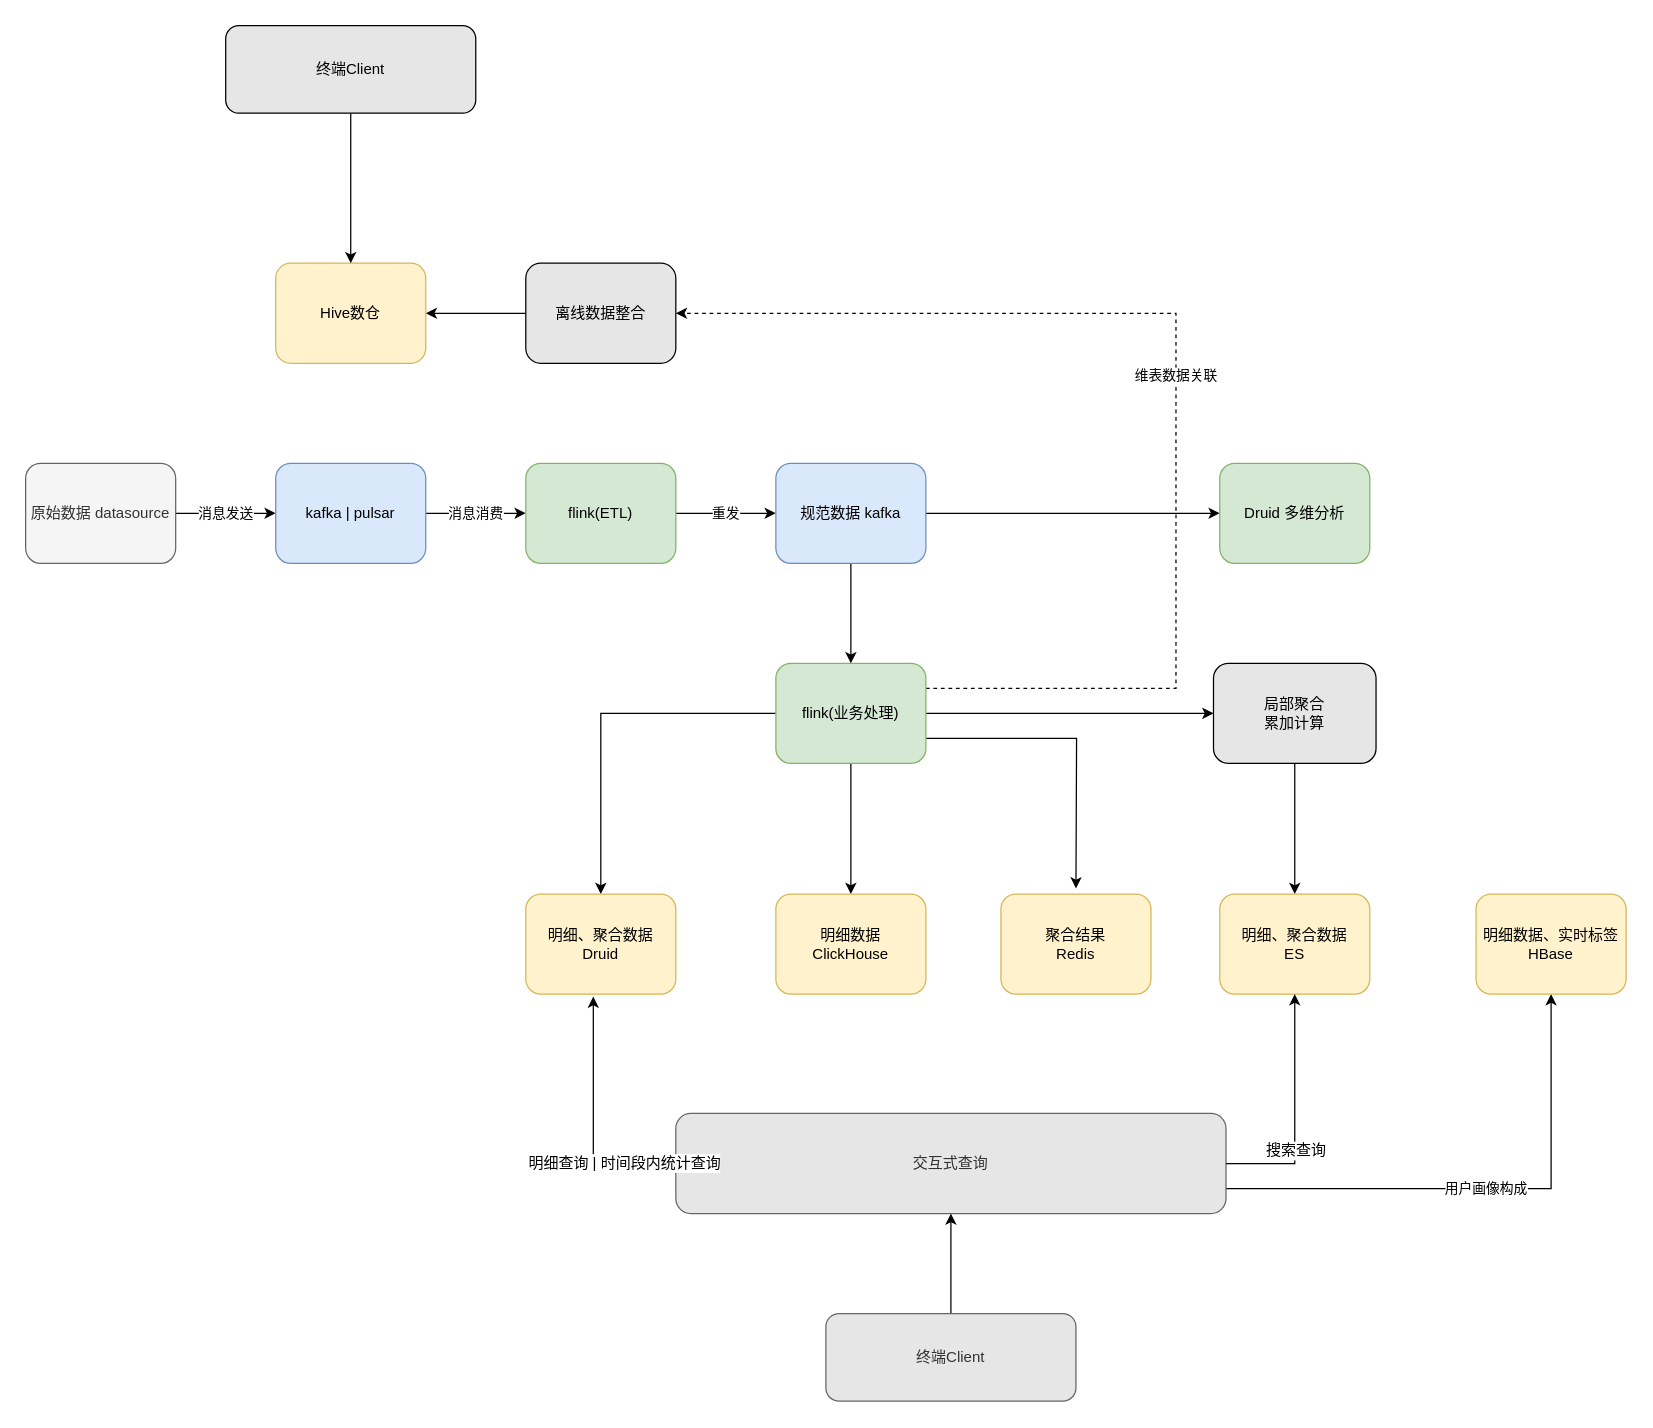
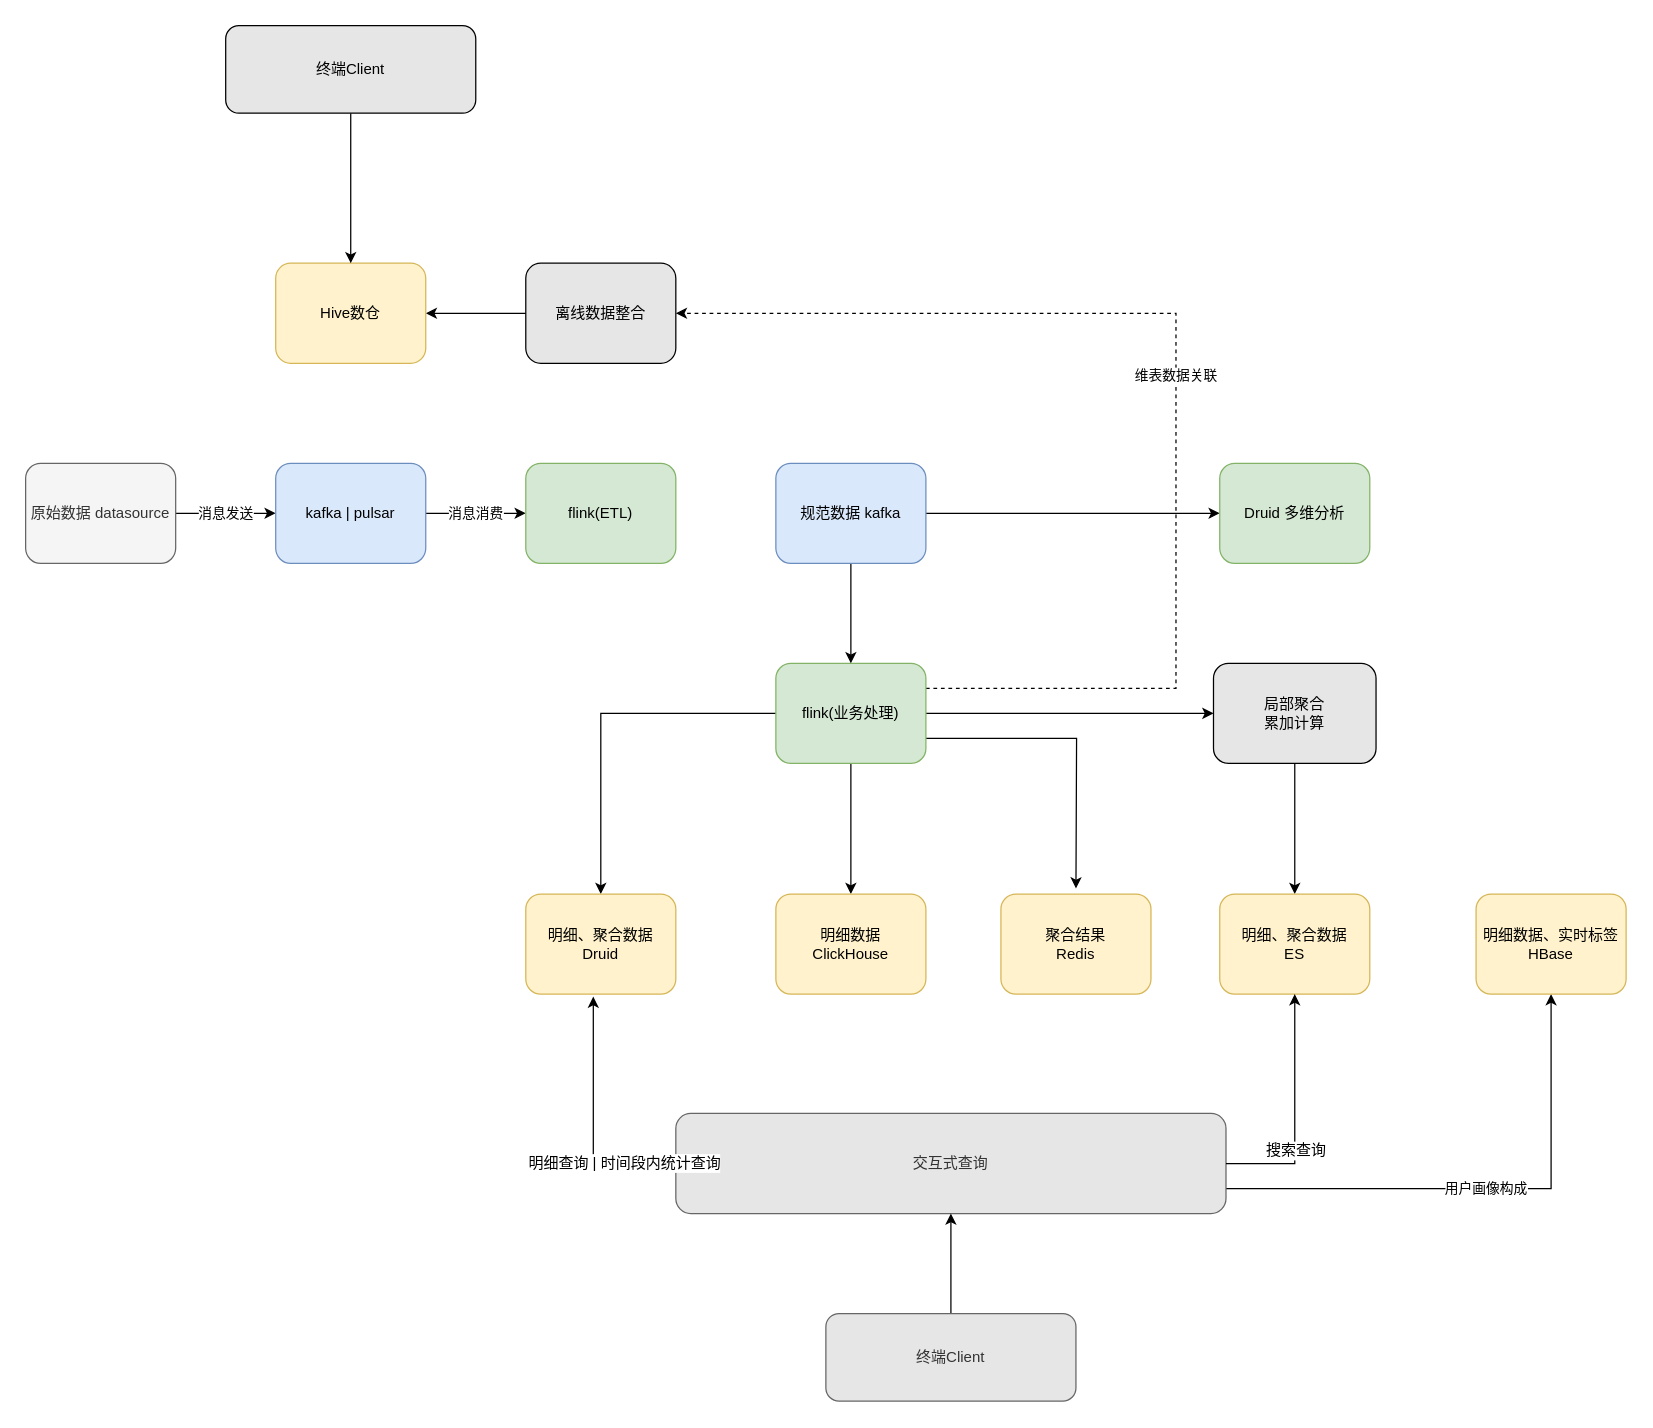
edge "flink(ETL)" -> "规范数据 kafka": removed, label "重发"
